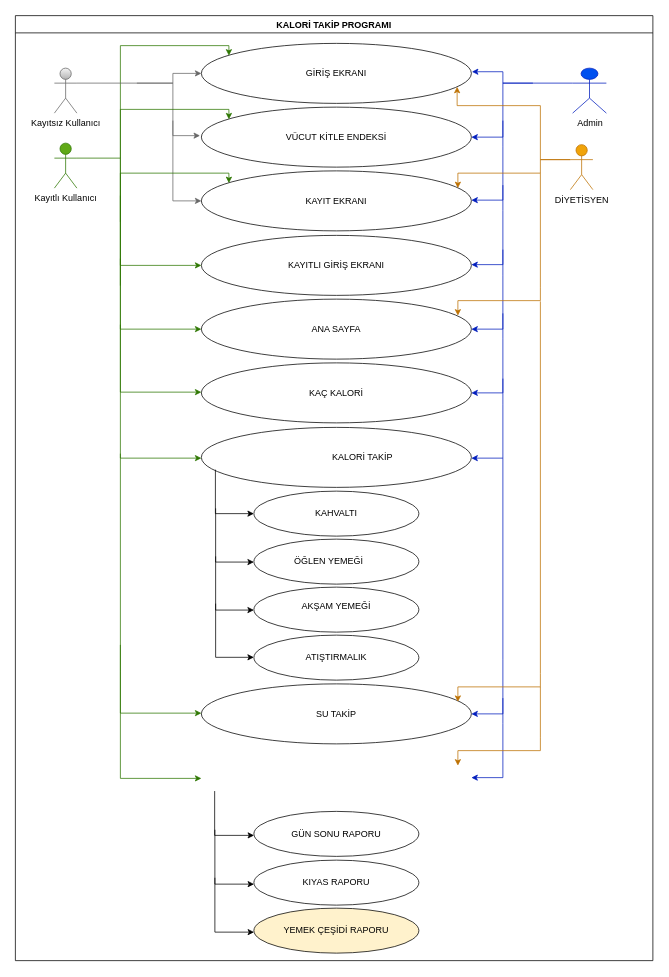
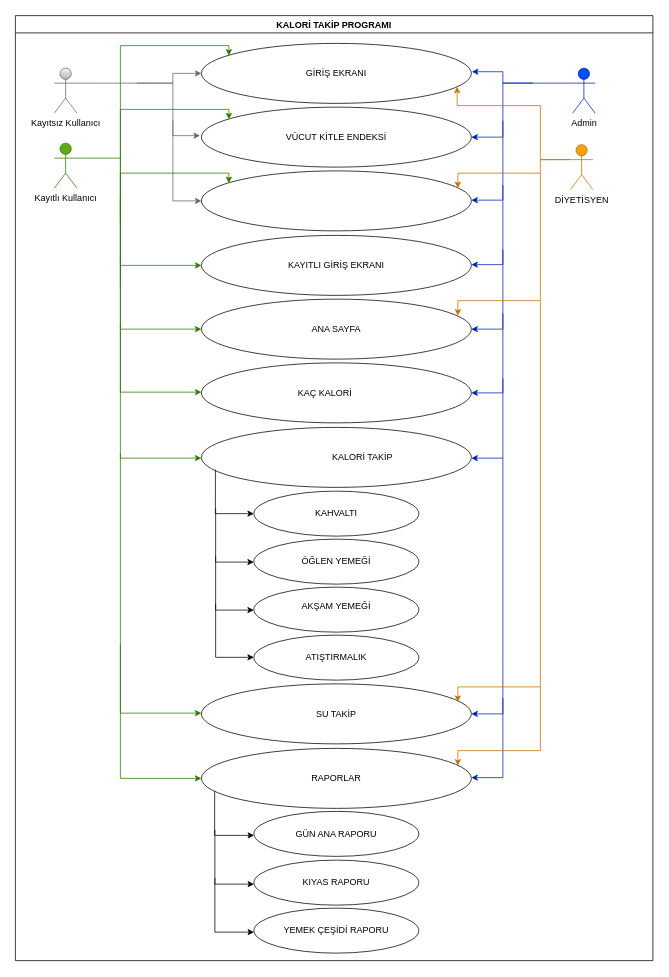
node "Admin": size 34x45 -> 23x45
node "KAYIT EKRANI": removed
node "KAÇ KALORİ": moved (336, 393) -> (325, 393)
node "ÖĞLEN YEMEĞİ": moved (329, 561) -> (336, 561)
node "RAPORLAR": added
node "GÜN SONU RAPORU": label "GÜN SONU RAPORU" -> "GÜN ANA RAPORU"
node "YEMEK ÇEŞİDİ RAPORU": fillcolor #fff2cc -> #ffffff
